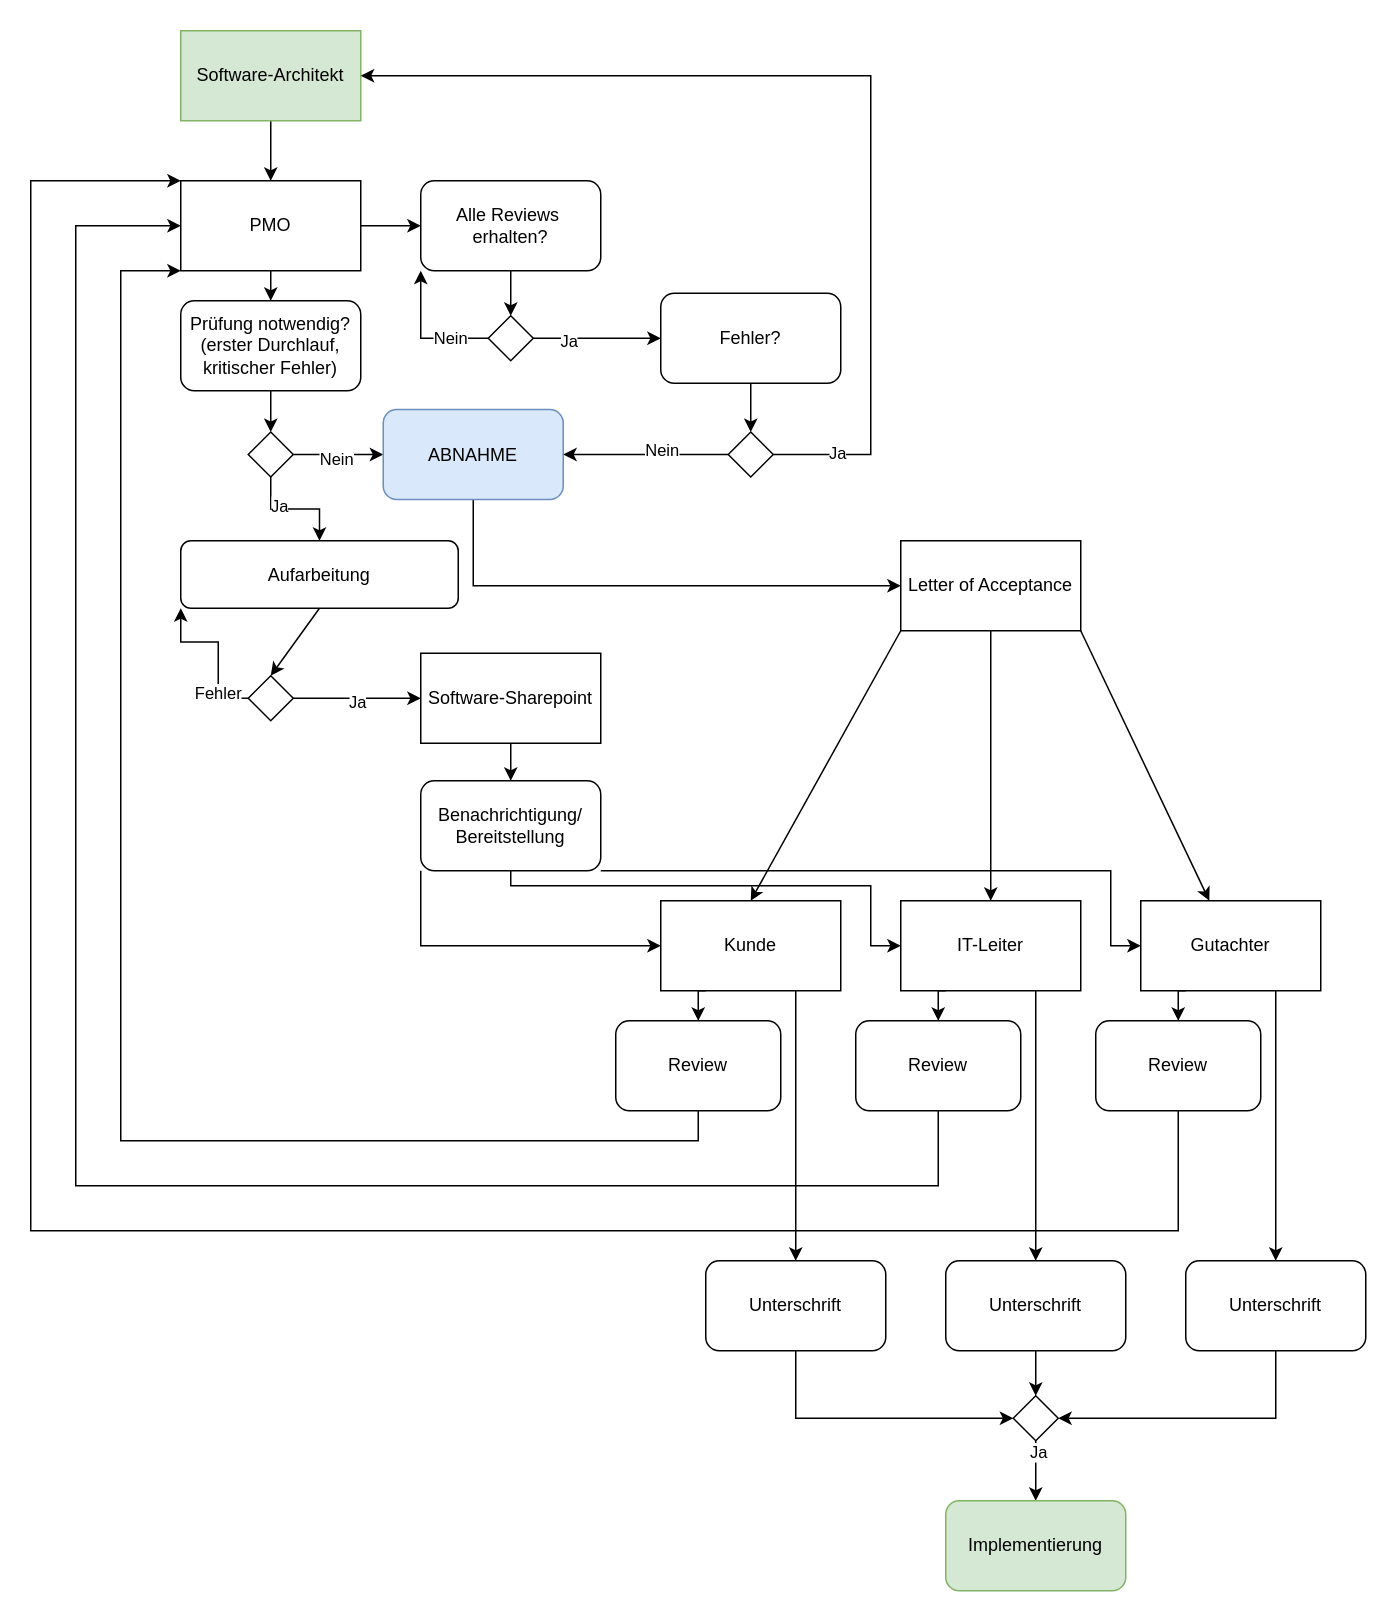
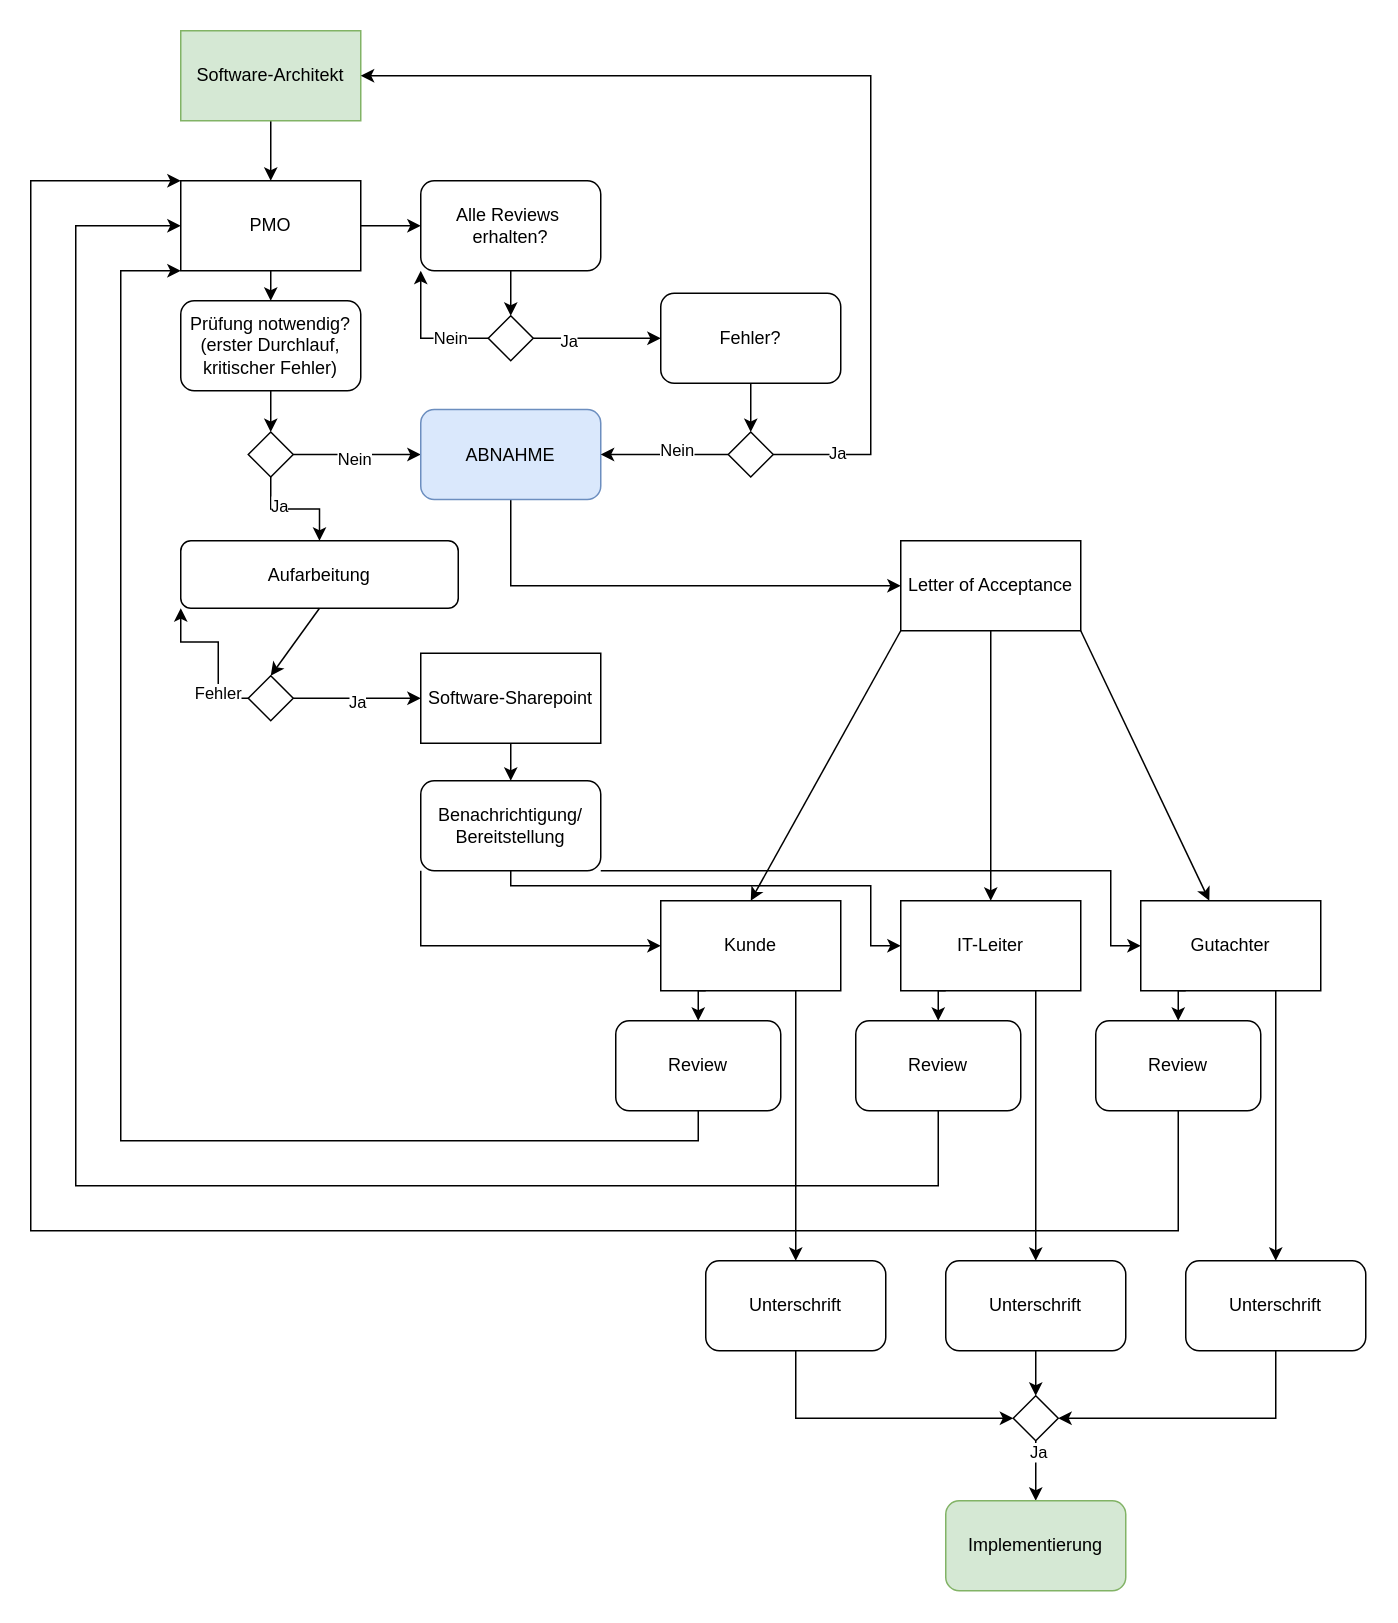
node "ABNAHME": moved (473, 455) -> (511, 455)
